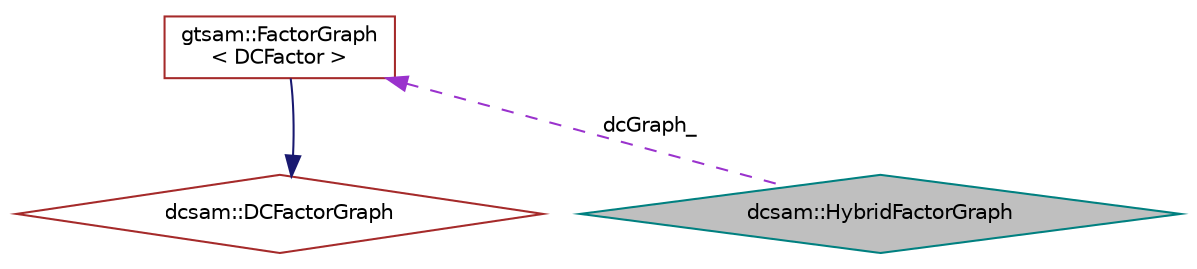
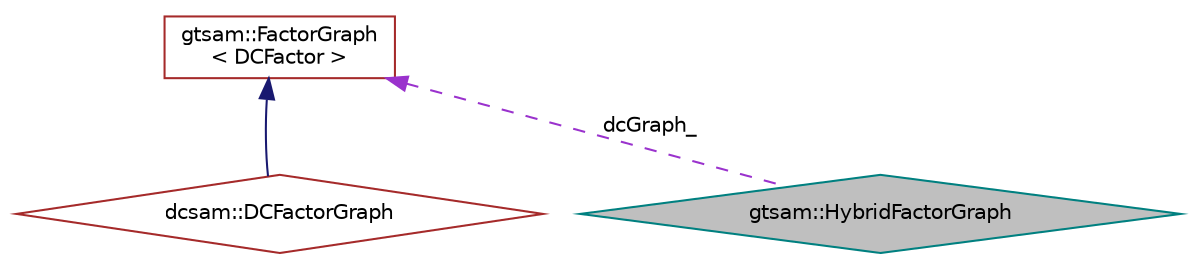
edge "gtsam::FactorGraph < DCFactor >" -> "dcsam::DCFactorGraph": reversed
node "dcsam::HybridFactorGraph": label "dcsam::HybridFactorGraph" -> "gtsam::HybridFactorGraph"
